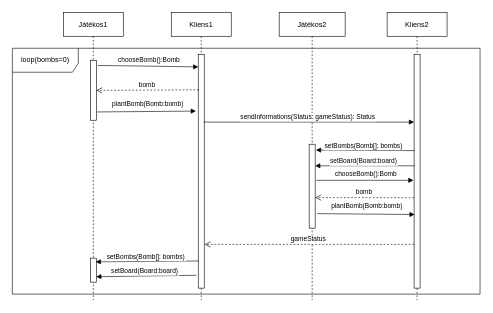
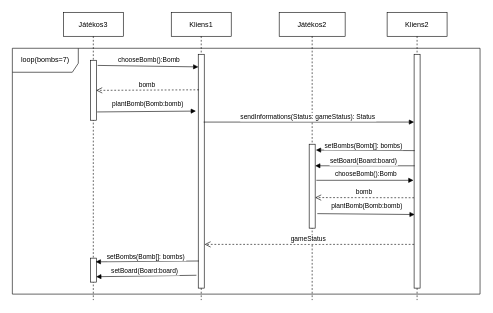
node "Játékos1": label "Játékos1" -> "Játékos3"
node "loop(bombs=0)": label "loop(bombs=0)" -> "loop(bombs=7)"
